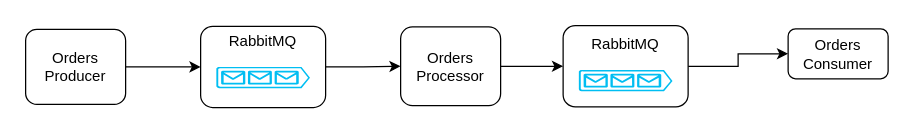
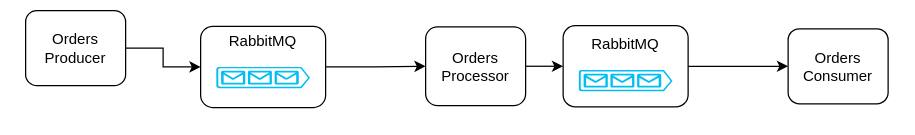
node "Orders Consumer": size 100x50 -> 100x75
node "Orders Processor": moved (451, 66) -> (476, 66)
node "Orders Producer": moved (76, 67) -> (76, 48)
